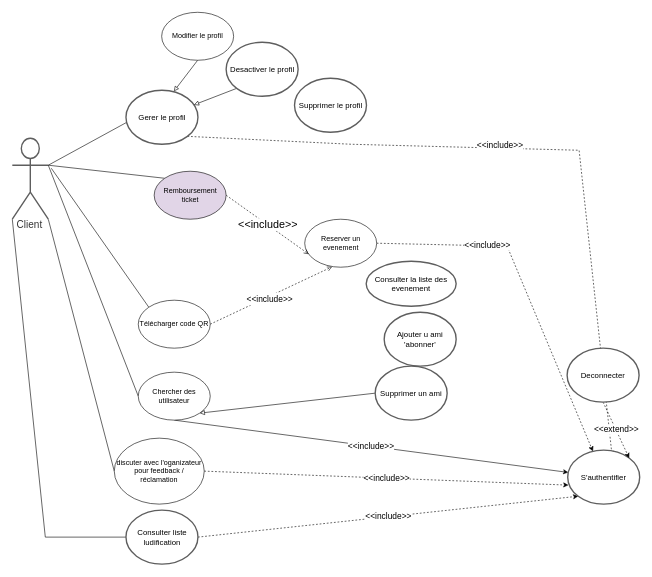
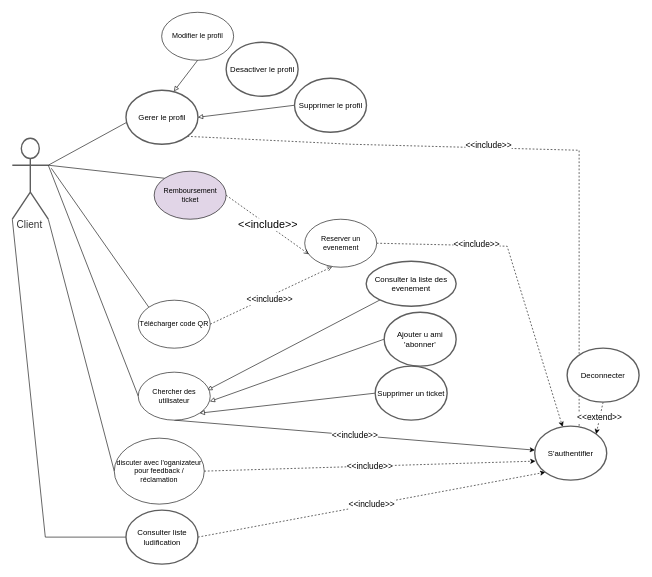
edge "Desactiver le profil" -> "Gerer le profil": removed
edge "Supprimer le profil" -> "Gerer le profil": added
edge "Consulter la liste des evenement" -> "Chercher des utilisateur": added
edge "Ajouter u ami 'abonner'" -> "Chercher des utilisateur": added
node "Supprimer un ami": label "Supprimer un ami" -> "Supprimer un ticket"
node "S'authentifier": moved (604, 477) -> (571, 453)
